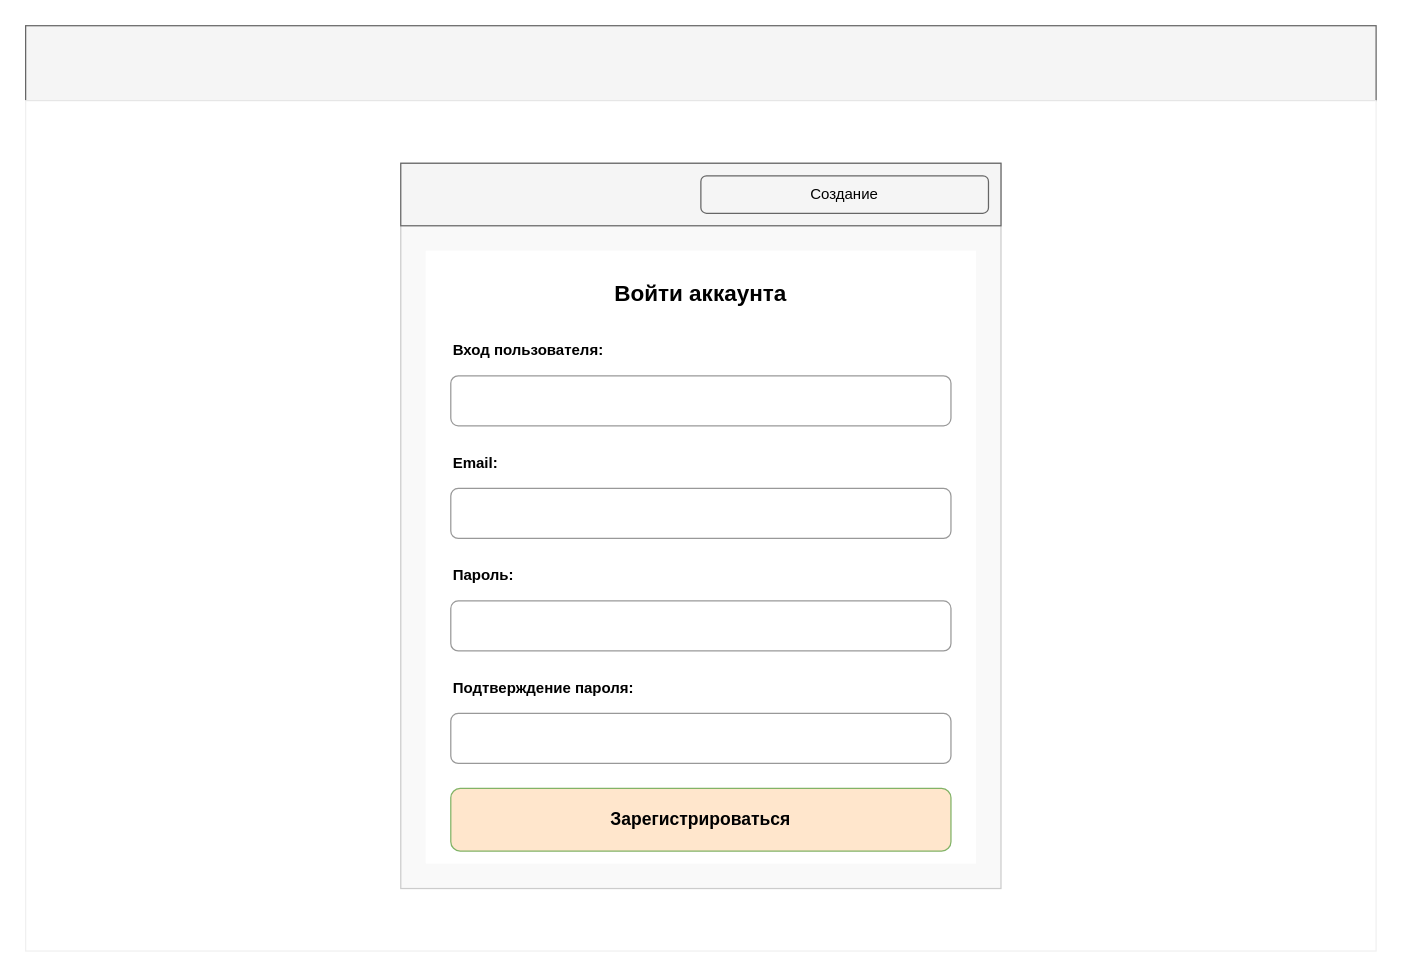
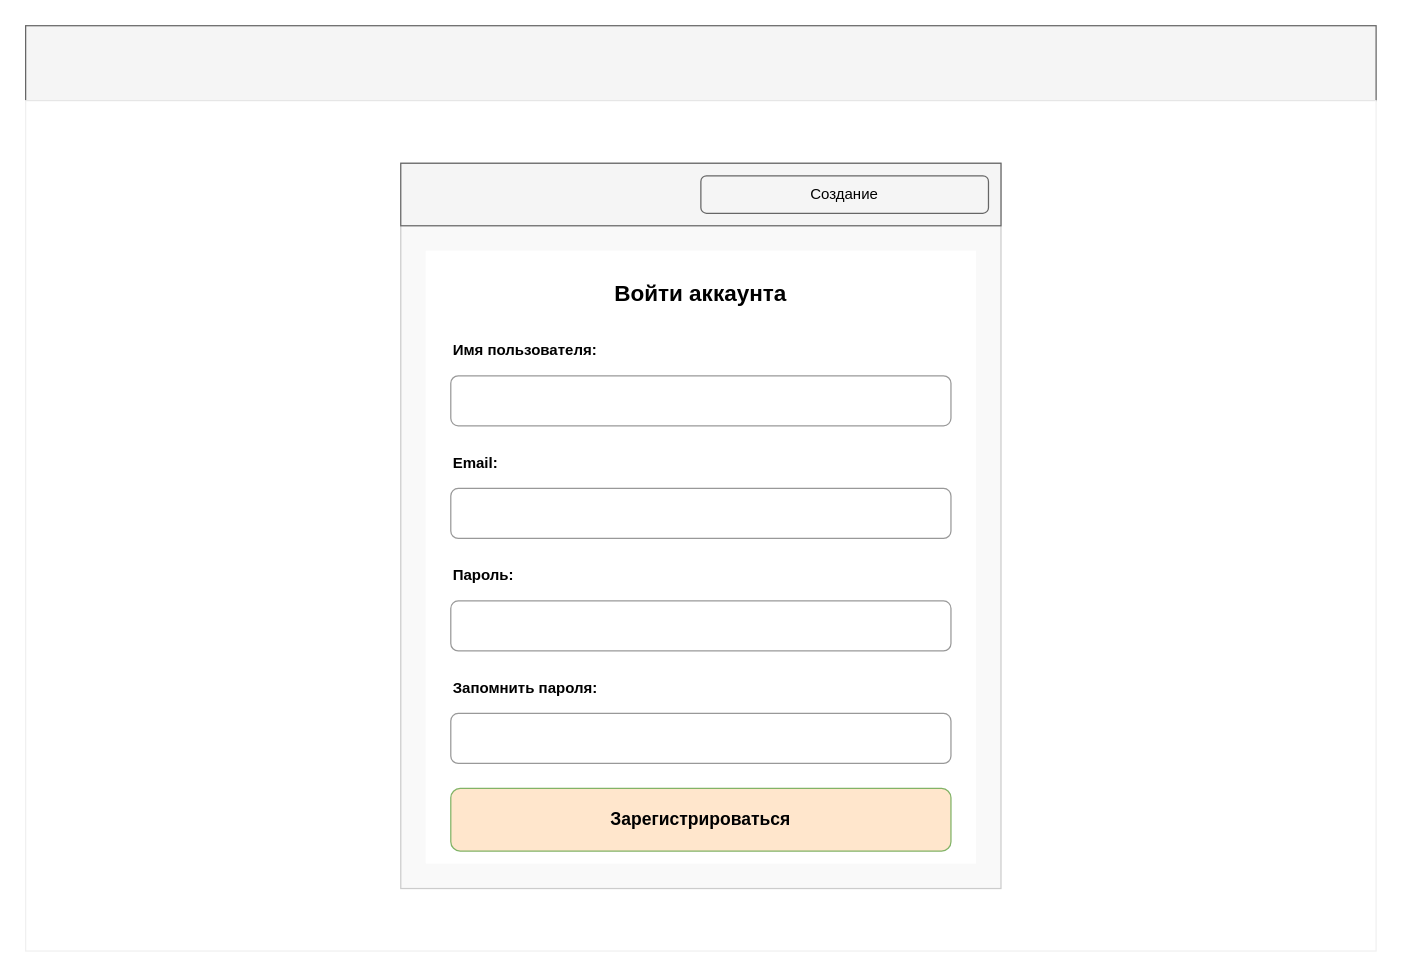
node "Вход пользователя:": label "Вход пользователя:" -> "Имя пользователя:"
node "Подтверждение пароля:": label "Подтверждение пароля:" -> "Запомнить пароля:"
